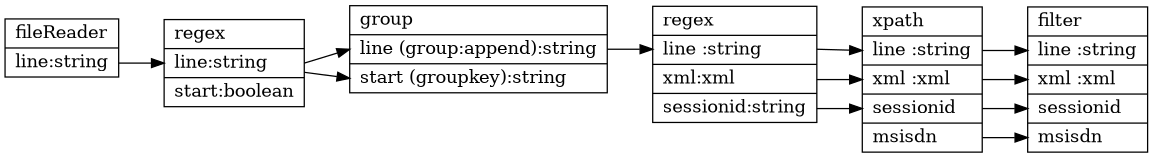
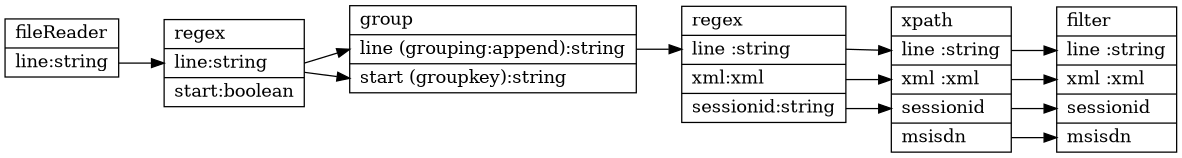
node "group": text "line (group:append):string" -> "line (grouping:append):string"
